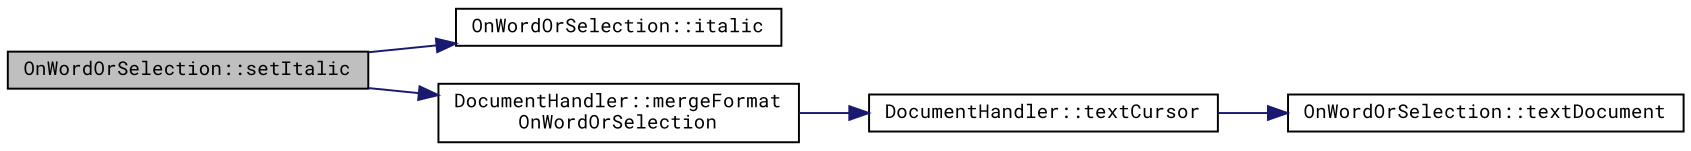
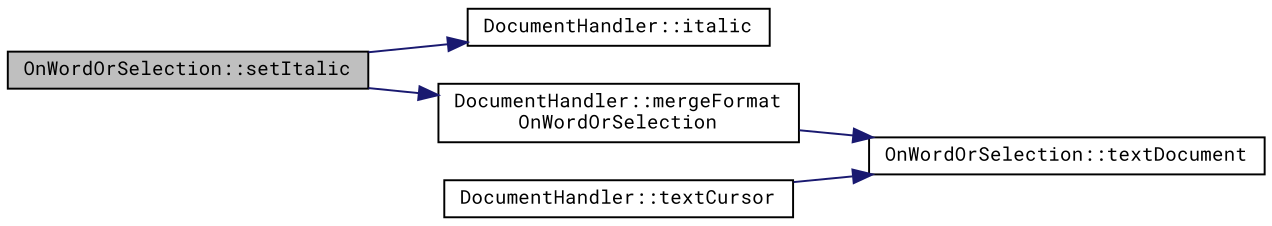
node "OnWordOrSelection::italic": label "OnWordOrSelection::italic" -> "DocumentHandler::italic"
edge "DocumentHandler::mergeFormat OnWordOrSelection" -> "DocumentHandler::textCursor": now "DocumentHandler::mergeFormat OnWordOrSelection" -> "OnWordOrSelection::textDocument"
